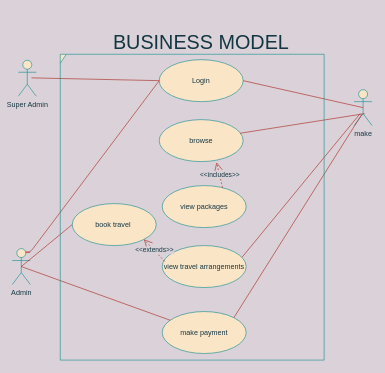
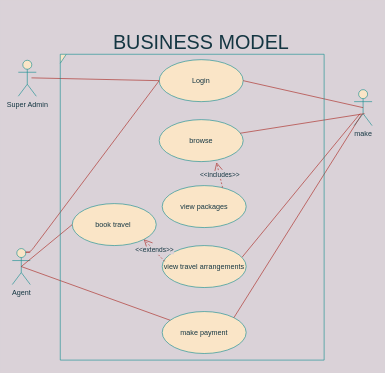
node "Admin": label "Admin" -> "Agent"
